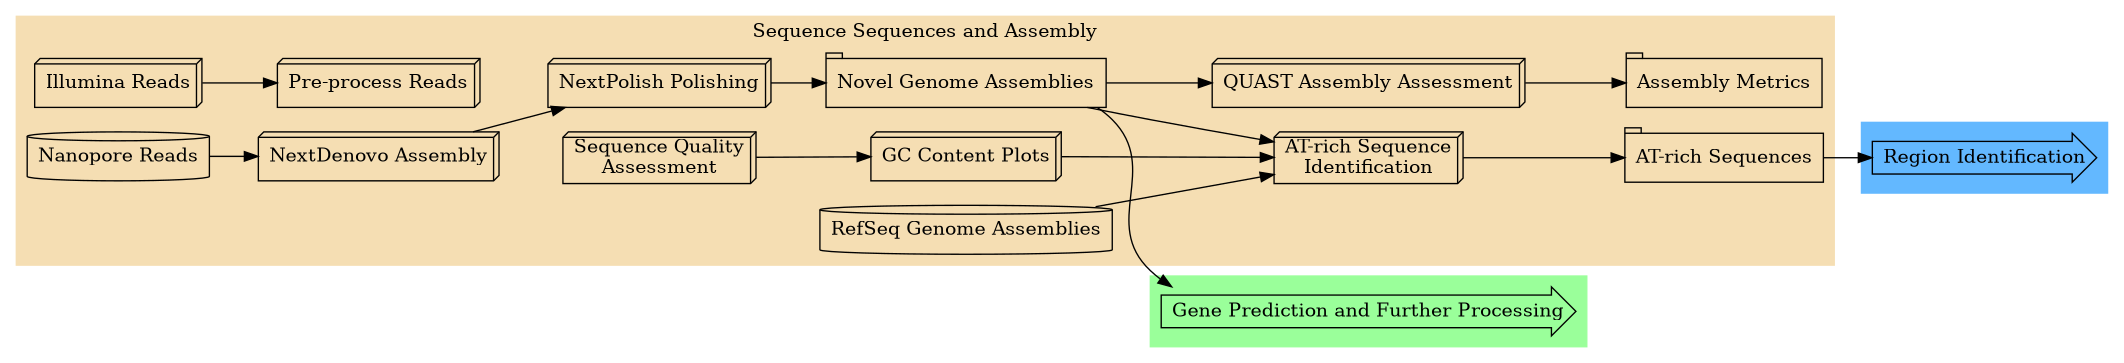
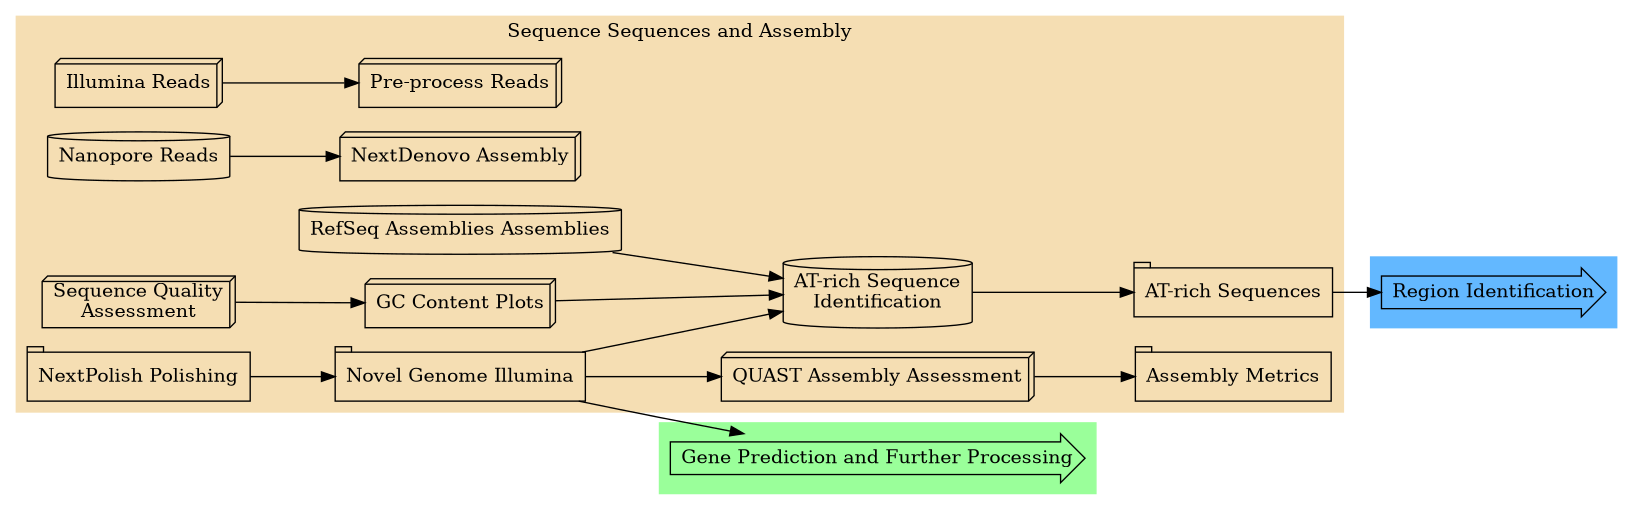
node "NextPolish Polishing": shape box3d -> tab
node "Novel Genome Assemblies": label "Novel Genome Assemblies" -> "Novel Genome Illumina"
edge "NextDenovo Assembly" -> "NextPolish Polishing": removed
node "AT-rich Sequence Identification": shape box3d -> cylinder
node "RefSeq Genome Assemblies": label "RefSeq Genome Assemblies" -> "RefSeq Assemblies Assemblies"
